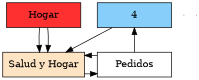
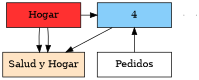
edge "Hogar" -> "4": added
edge "Pedidos" -> "Salud y Hogar": removed
edge "Salud y Hogar" -> "Pedidos": removed
